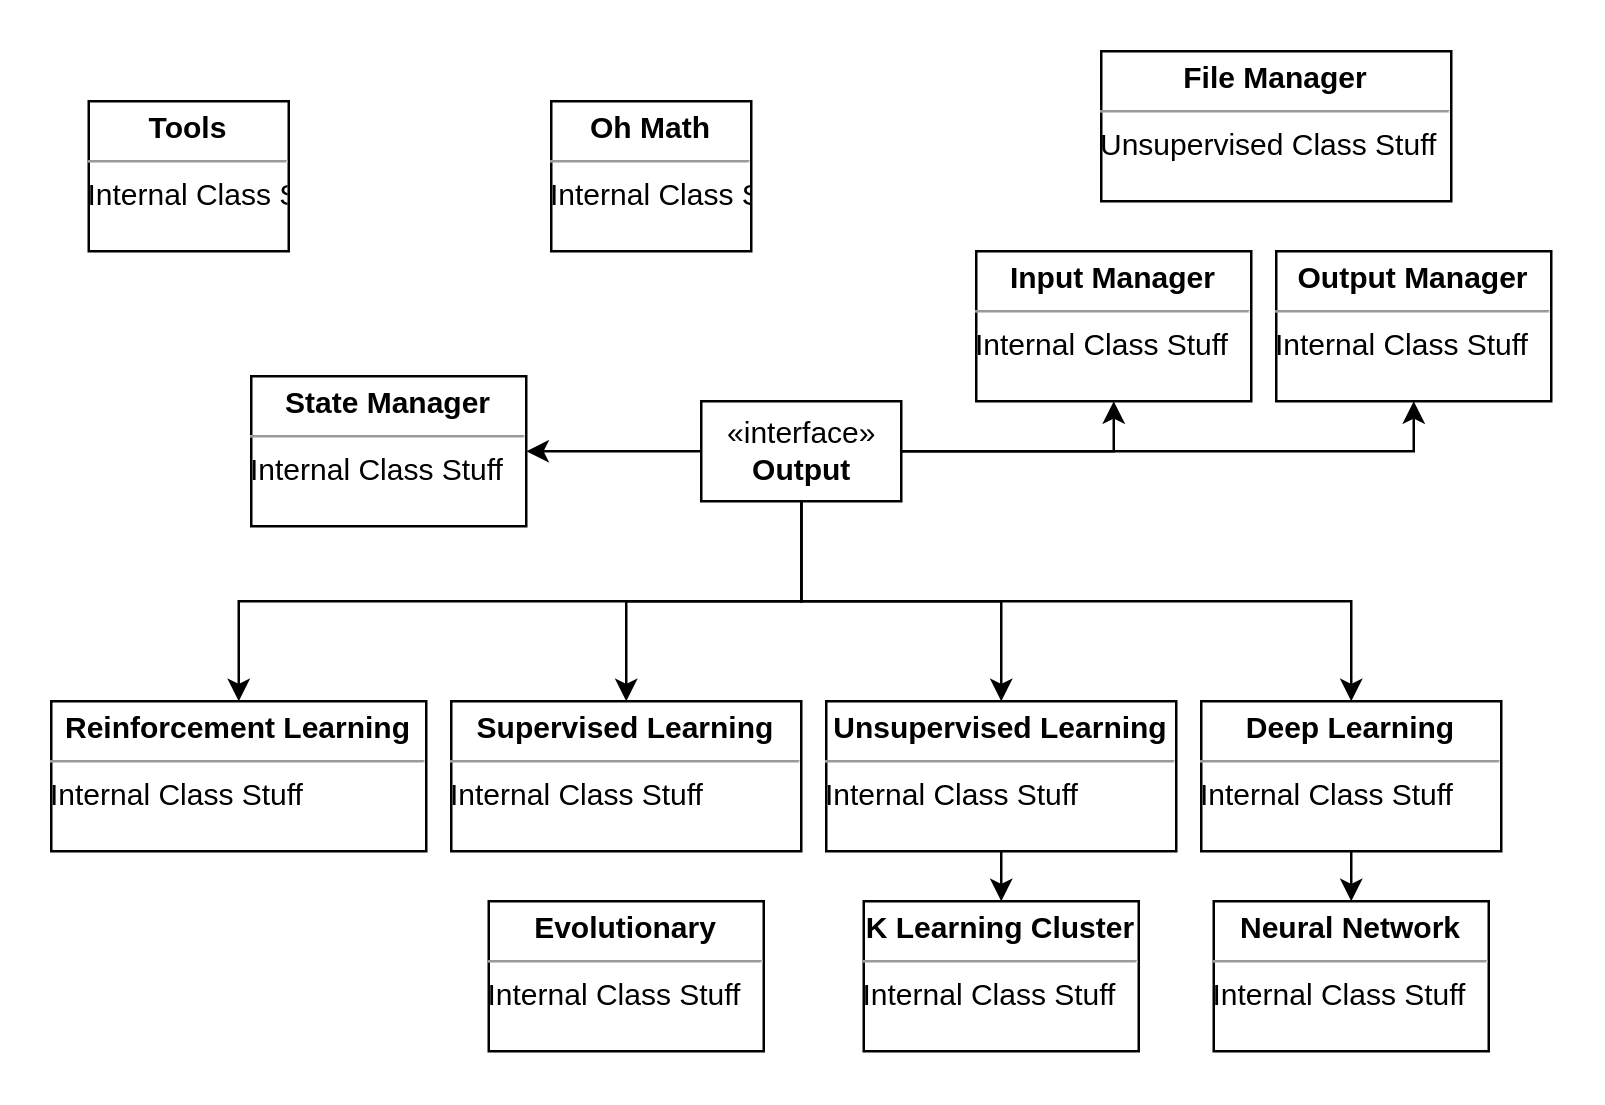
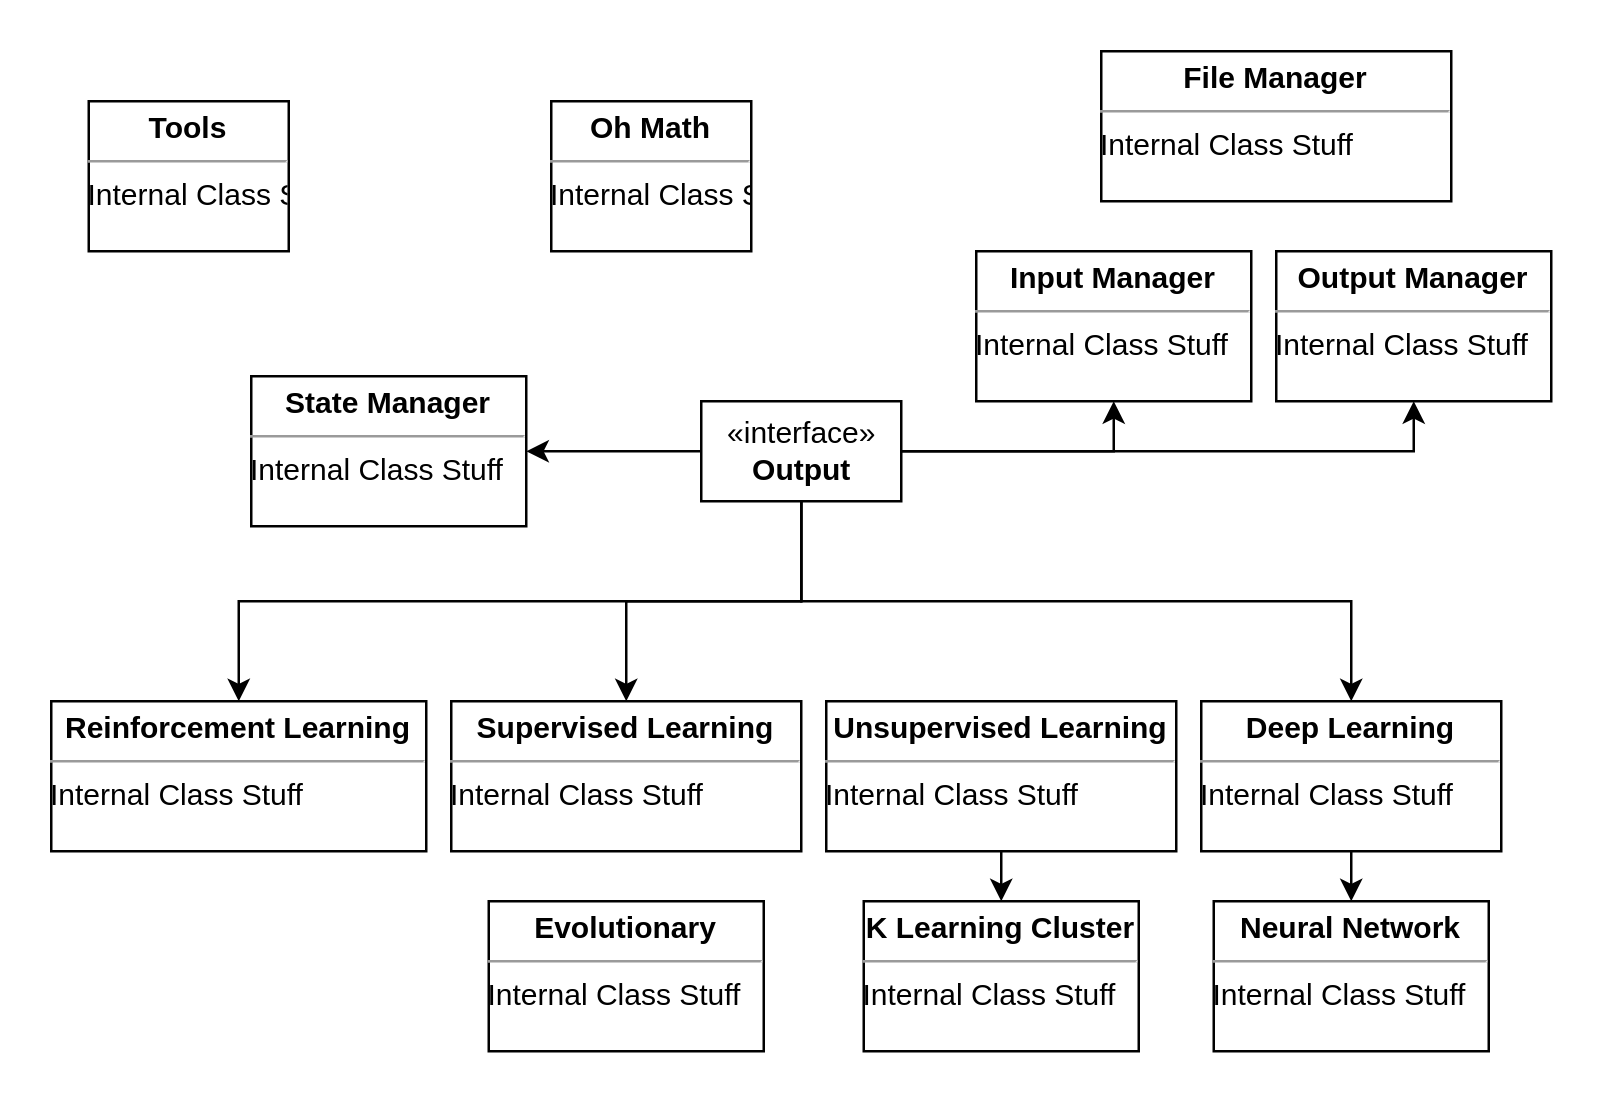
node "File Manager Unsupervised Class Stuff": label "File Manager Unsupervised Class Stuff" -> "File Manager Internal Class Stuff"
edge "«interface» Output" -> "Unsupervised Learning Internal Class Stuff": removed
